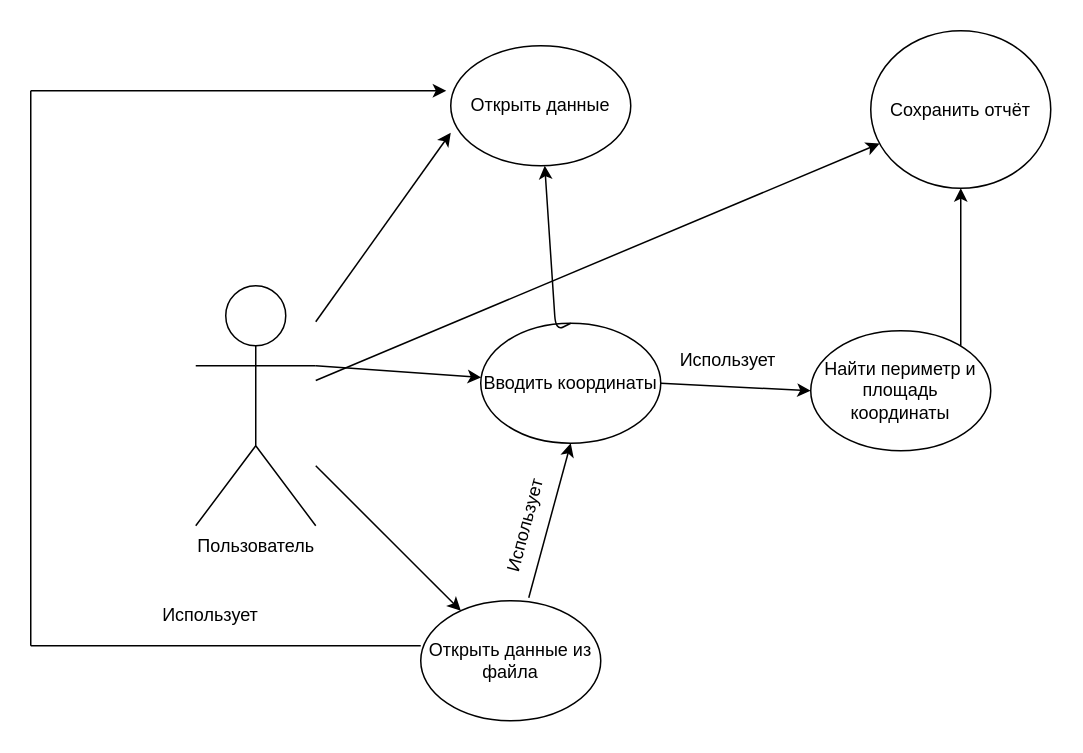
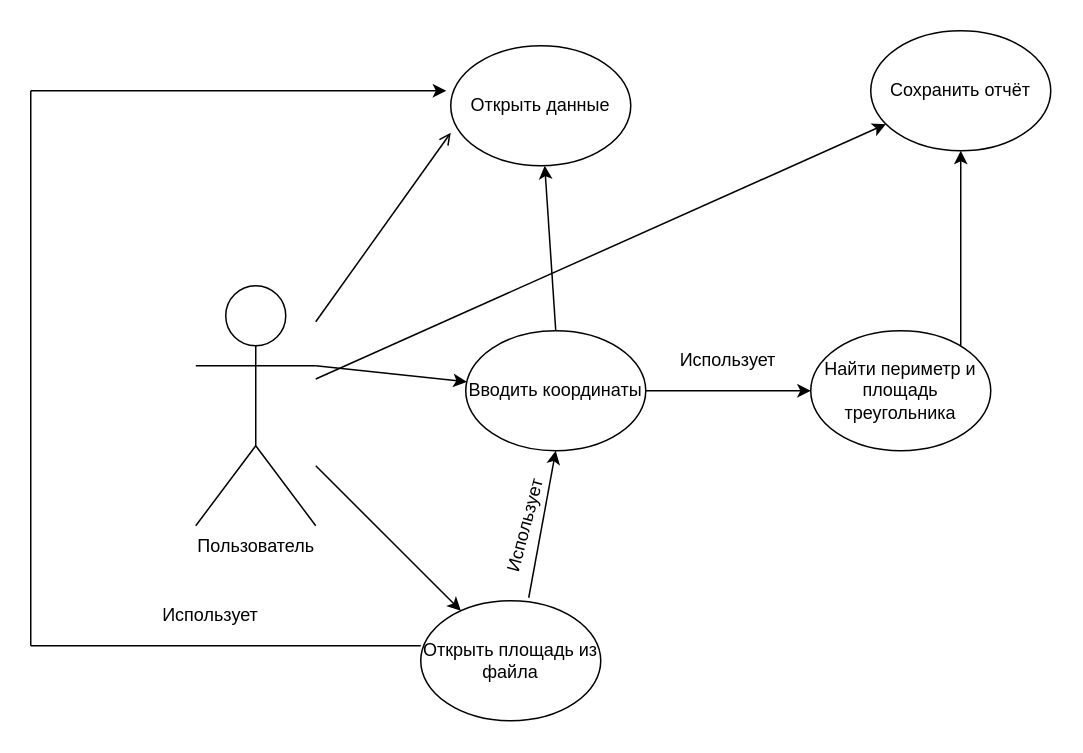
node "Сохранить отчёт": size 180x158 -> 180x120
edge "Пользователь" -> "Открыть данные": arrowhead classic -> open
node "Вводить координаты": moved (571, 383) -> (556, 391)
node "Найти периметр и площадь координаты": label "Найти периметр и площадь координаты" -> "Найти периметр и площадь треугольника"
node "Открыть данные из файла": label "Открыть данные из файла" -> "Открыть площадь из файла"
